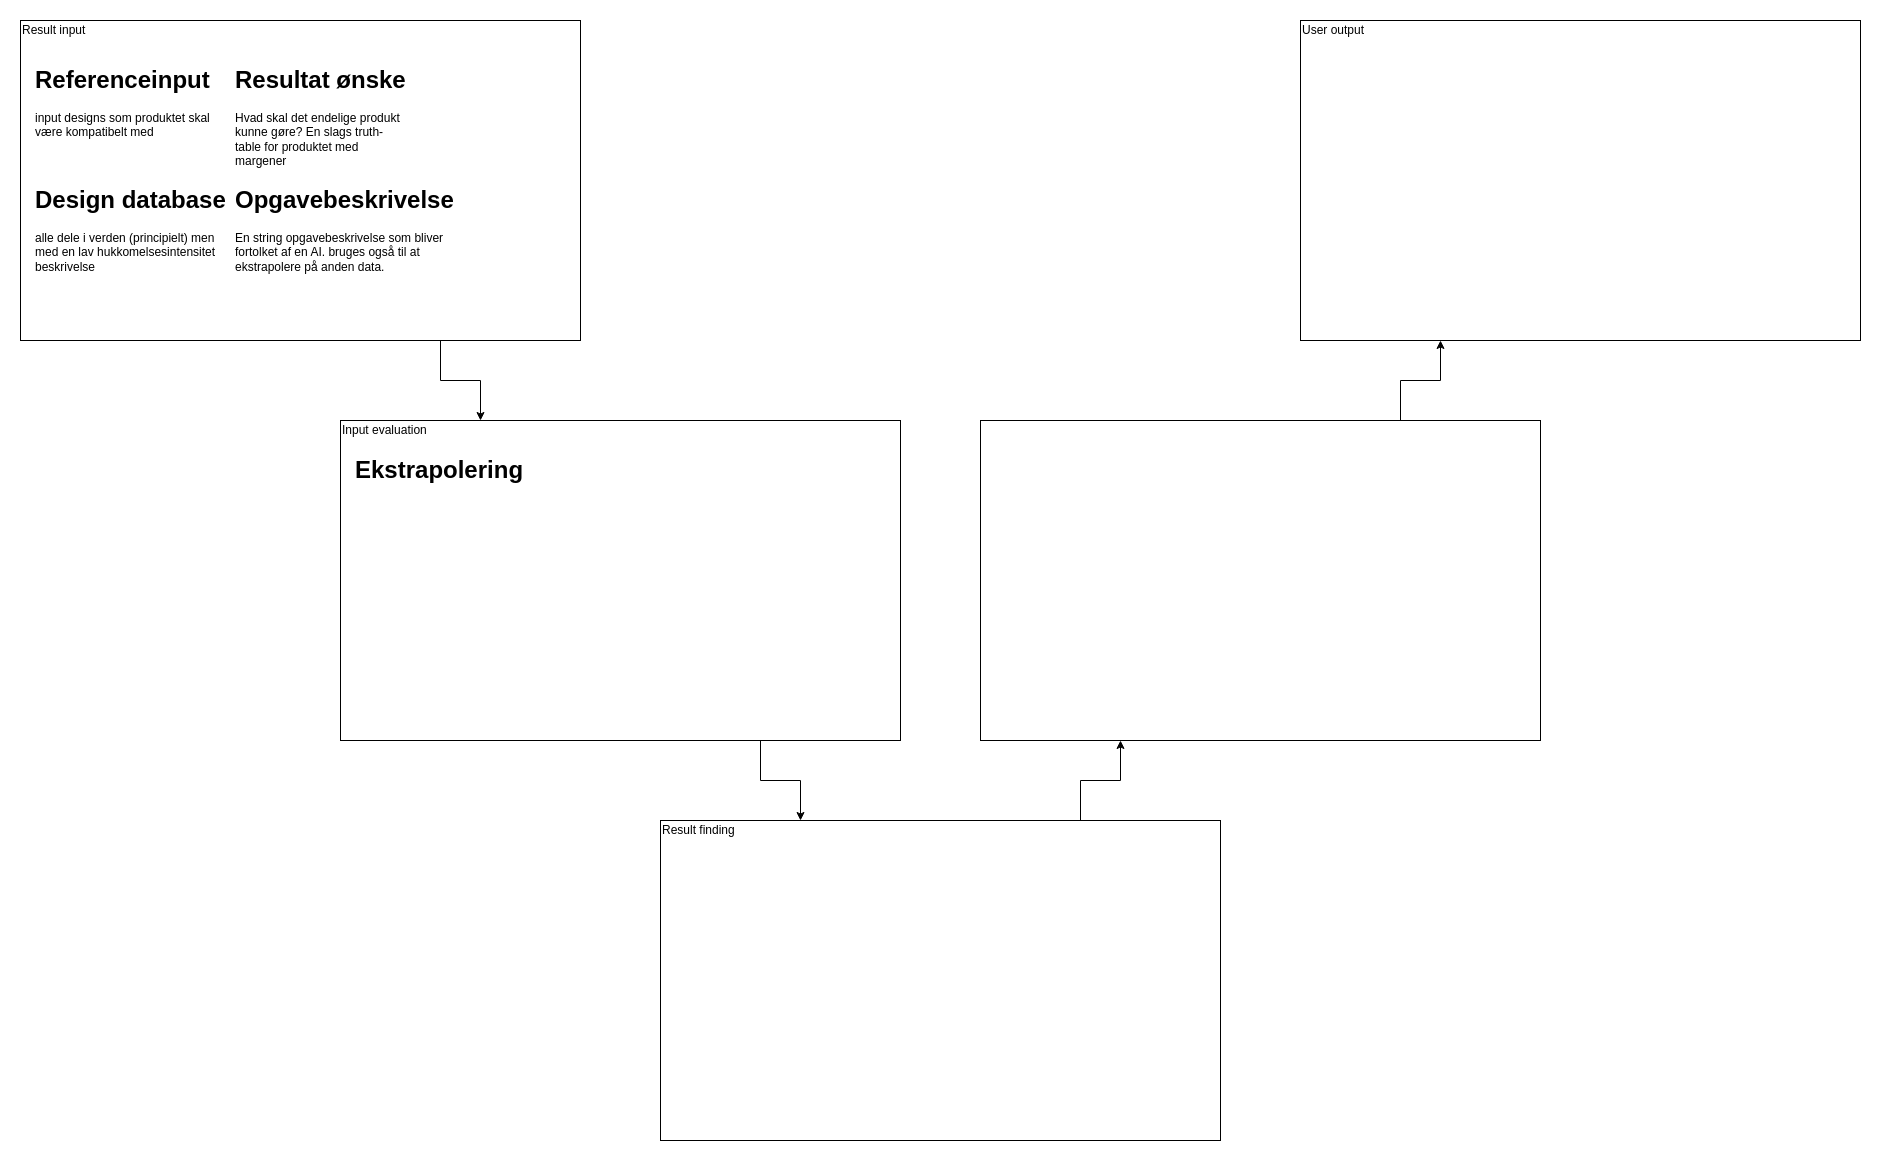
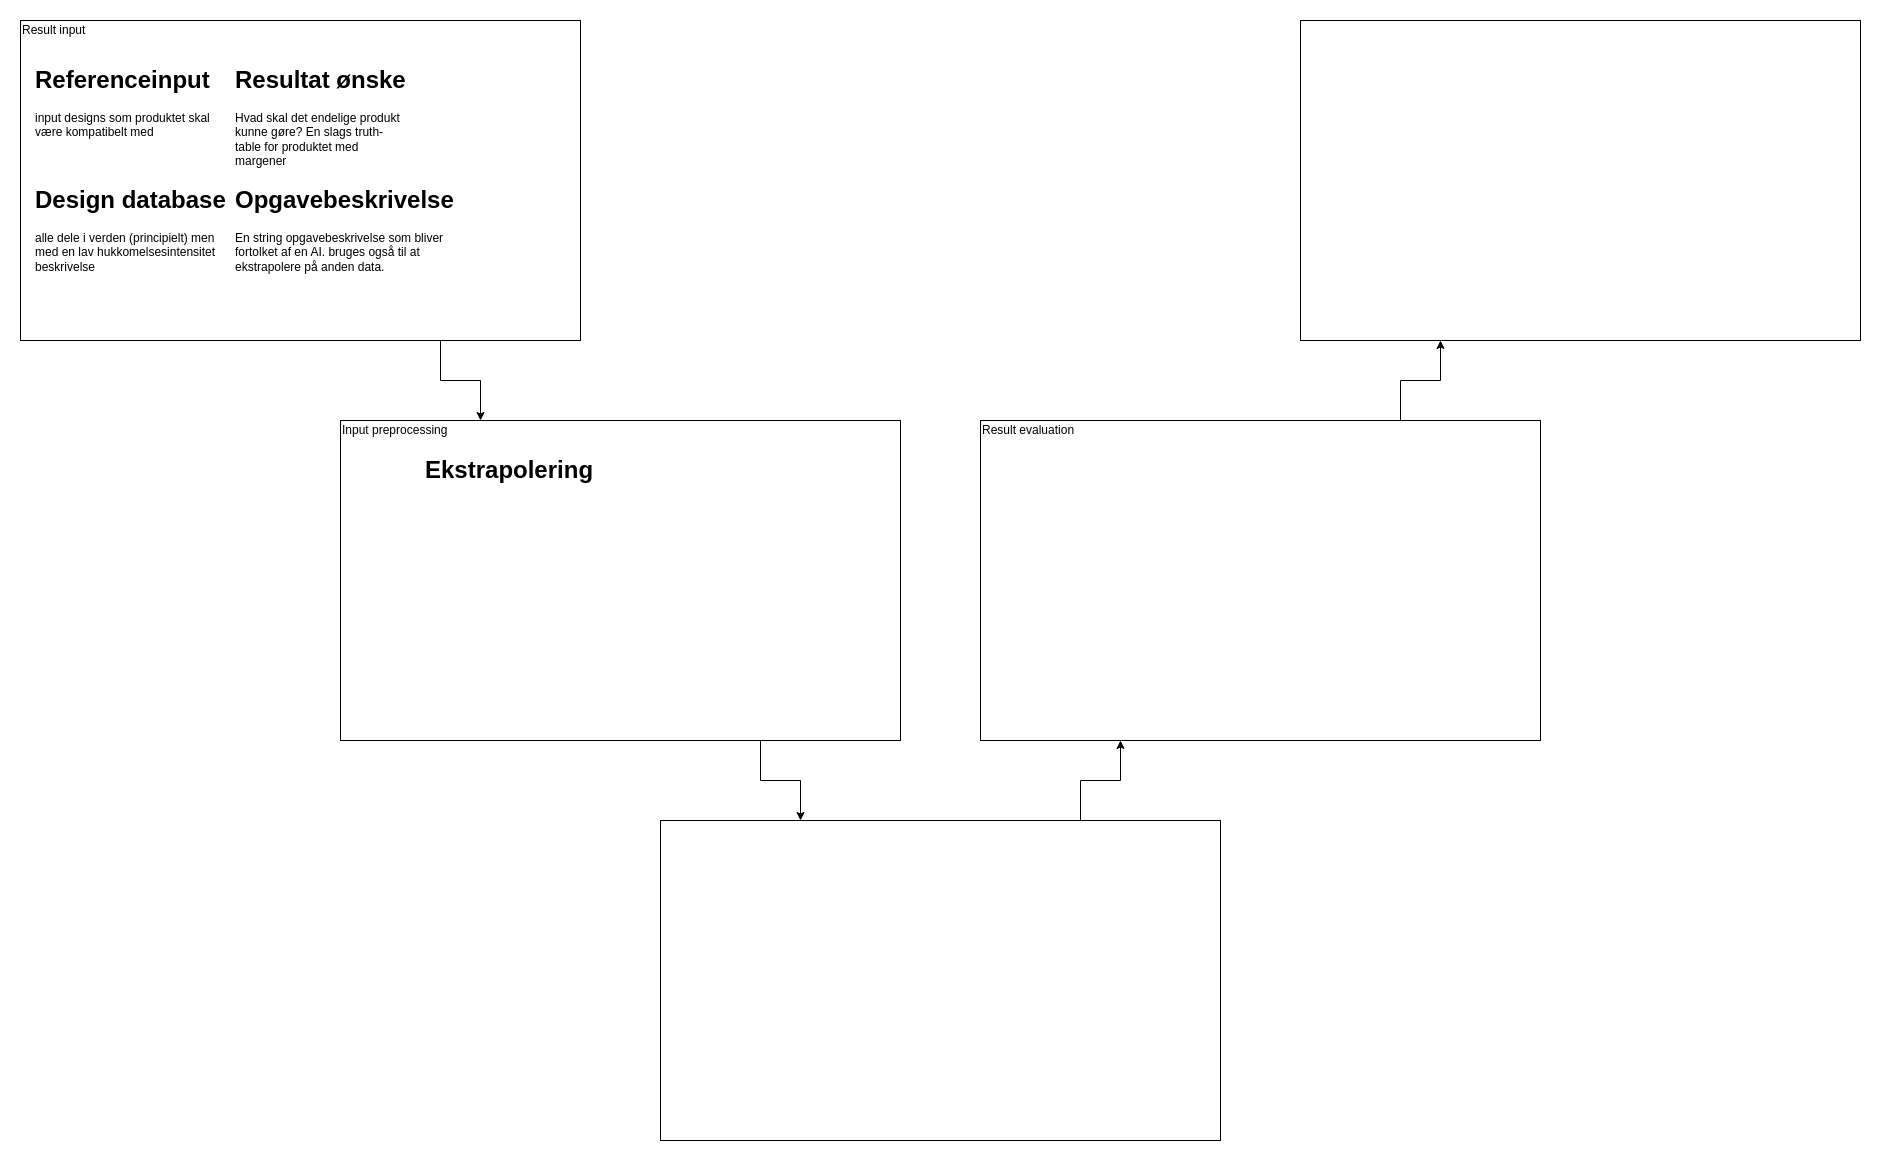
node "User output": removed
node "Input evaluation": label "Input evaluation" -> "Input preprocessing"
node "Result evaluation": added
node "Ekstrapolering": moved (466, 511) -> (536, 511)
node "Result finding": removed
